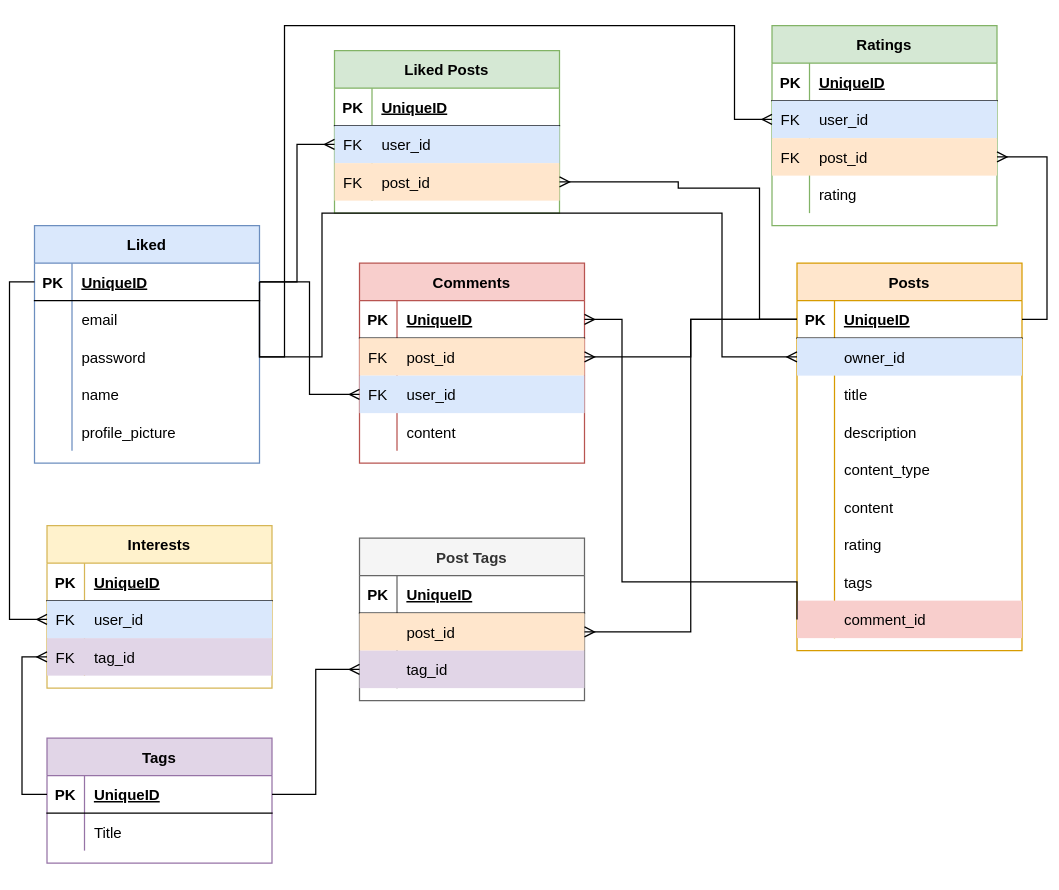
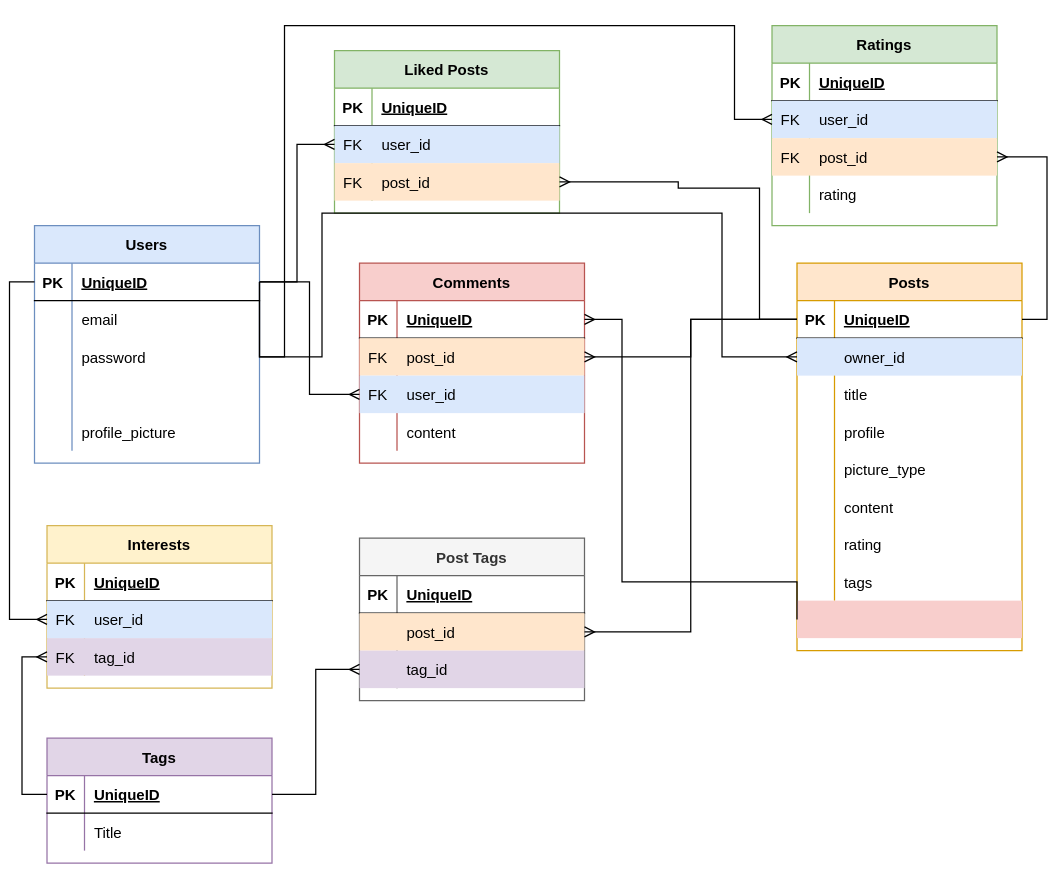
node "Liked": label "Liked" -> "Users"
node "name": removed
node "description": label "description" -> "profile"
node "content_type": label "content_type" -> "picture_type"
node "comment_id": removed
